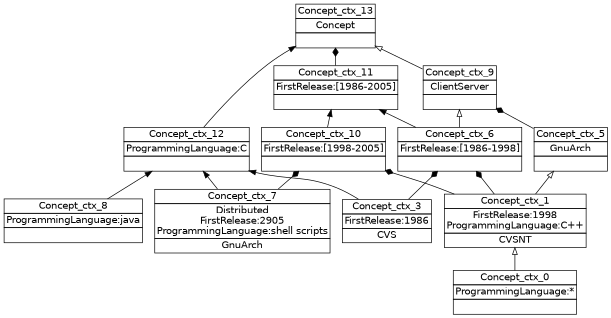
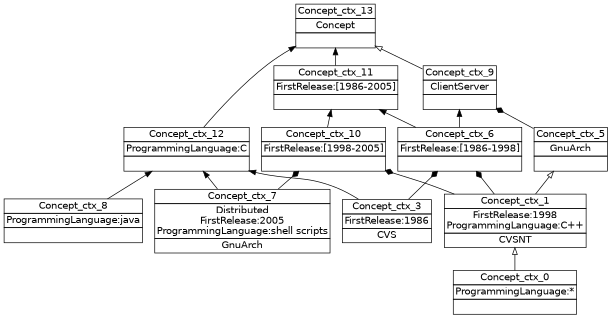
edge "Concept_ctx_11" -> "Concept_ctx_13": arrowhead diamond -> normal
edge "Concept_ctx_6" -> "Concept_ctx_9": arrowhead onormal -> normal
node "Concept_ctx_7": text "FirstRelease:2905" -> "FirstRelease:2005"
